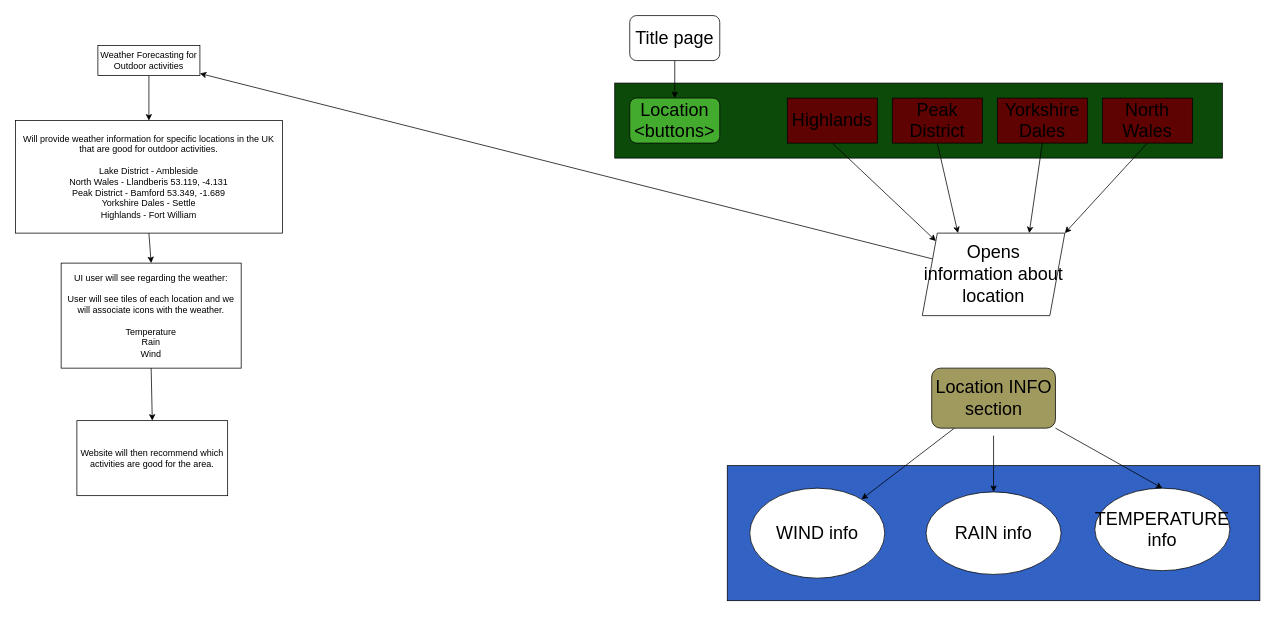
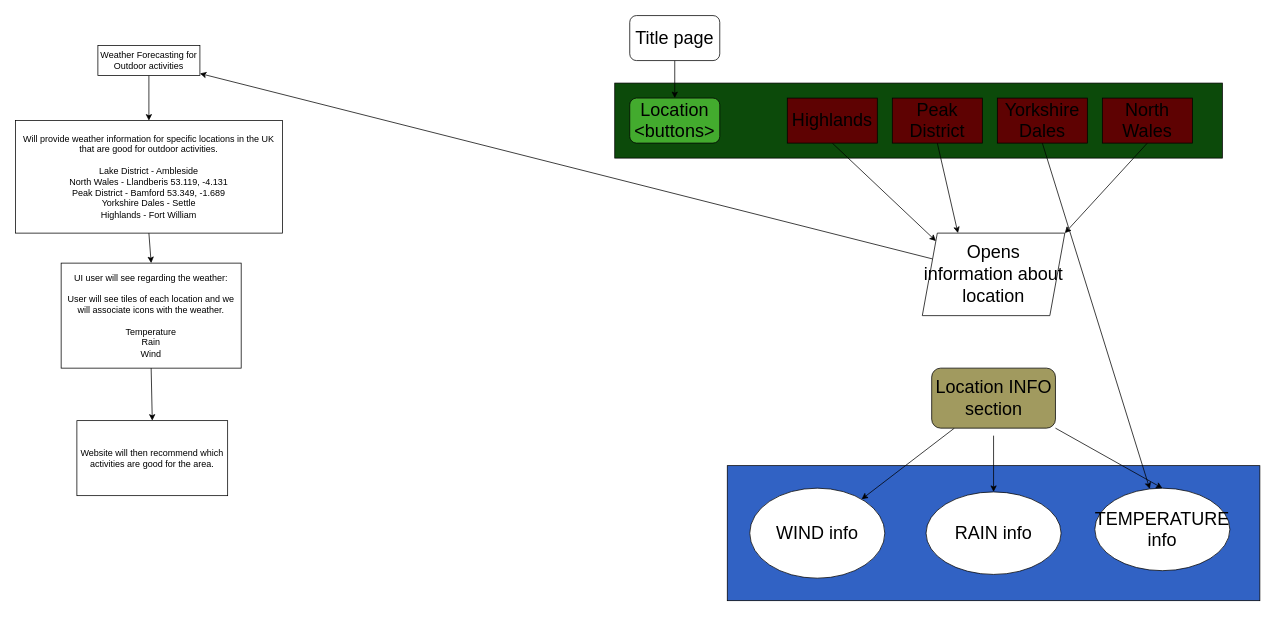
edge "Yorkshire Dales" -> "Opens information about location": now "Yorkshire Dales" -> "TEMPERATURE info"
